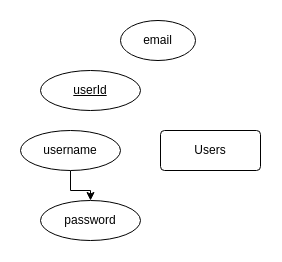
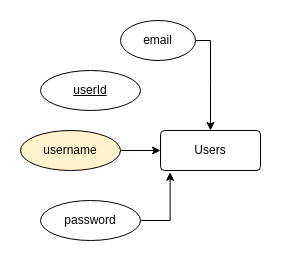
edge "email" -> "Users": added
node "username": fillcolor #ffffff -> #fff2cc
edge "username" -> "password": now "username" -> "Users"
edge "password" -> "Users": added
